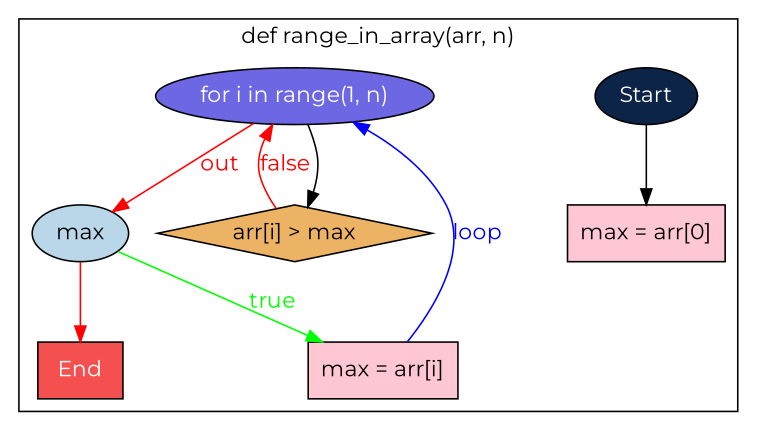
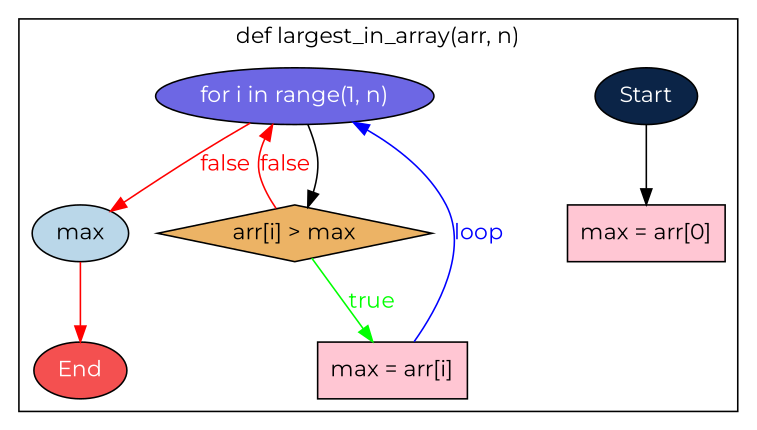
cluster "def range_in_array(arr, n)": label "def range_in_array(arr, n)" -> "def largest_in_array(arr, n)"
edge "for i in range(1, n)" -> "max": label "out" -> "false"
edge "max" -> "max = arr[i]": now "arr[i] > max" -> "max = arr[i]"
node "End": shape box -> ellipse
